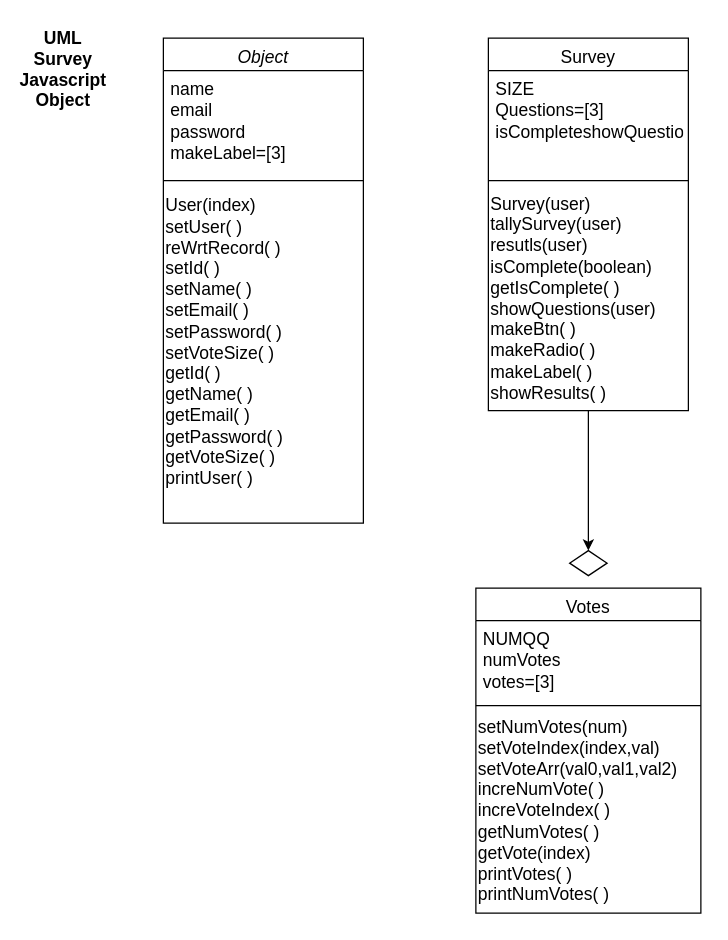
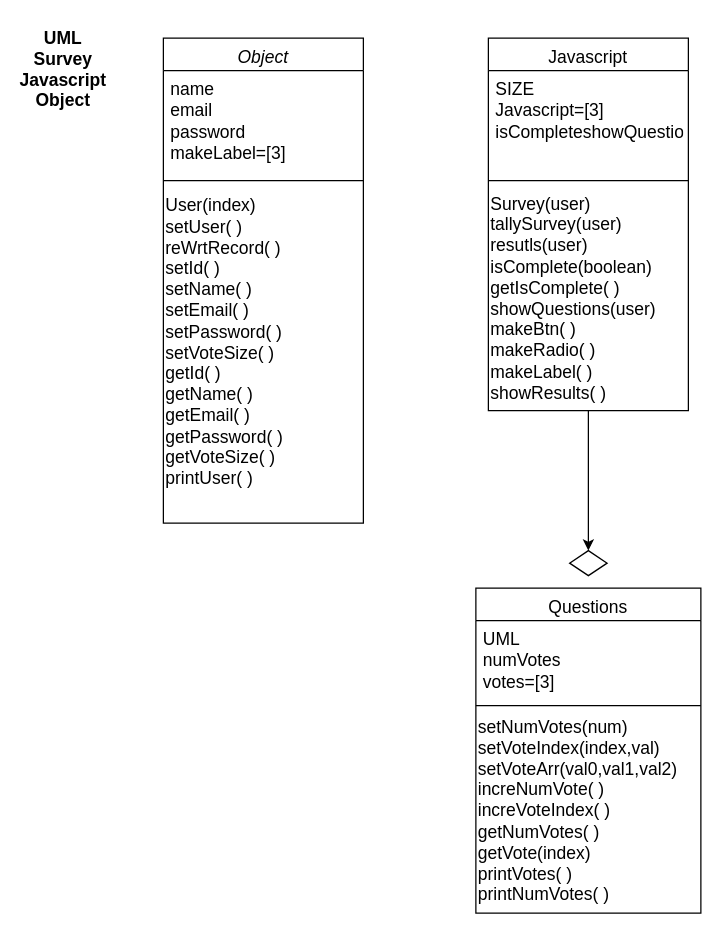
node "Survey": label "Survey" -> "Javascript"
node "SIZE Questions=[3] isCompleteshowQuestions(user)": label "SIZE Questions=[3] isCompleteshowQuestions(user)" -> "SIZE Javascript=[3] isCompleteshowQuestions(user)"
node "Votes": label "Votes" -> "Questions"
node "NUMQQ numVotes votes=[3]": label "NUMQQ numVotes votes=[3]" -> "UML numVotes votes=[3]"
